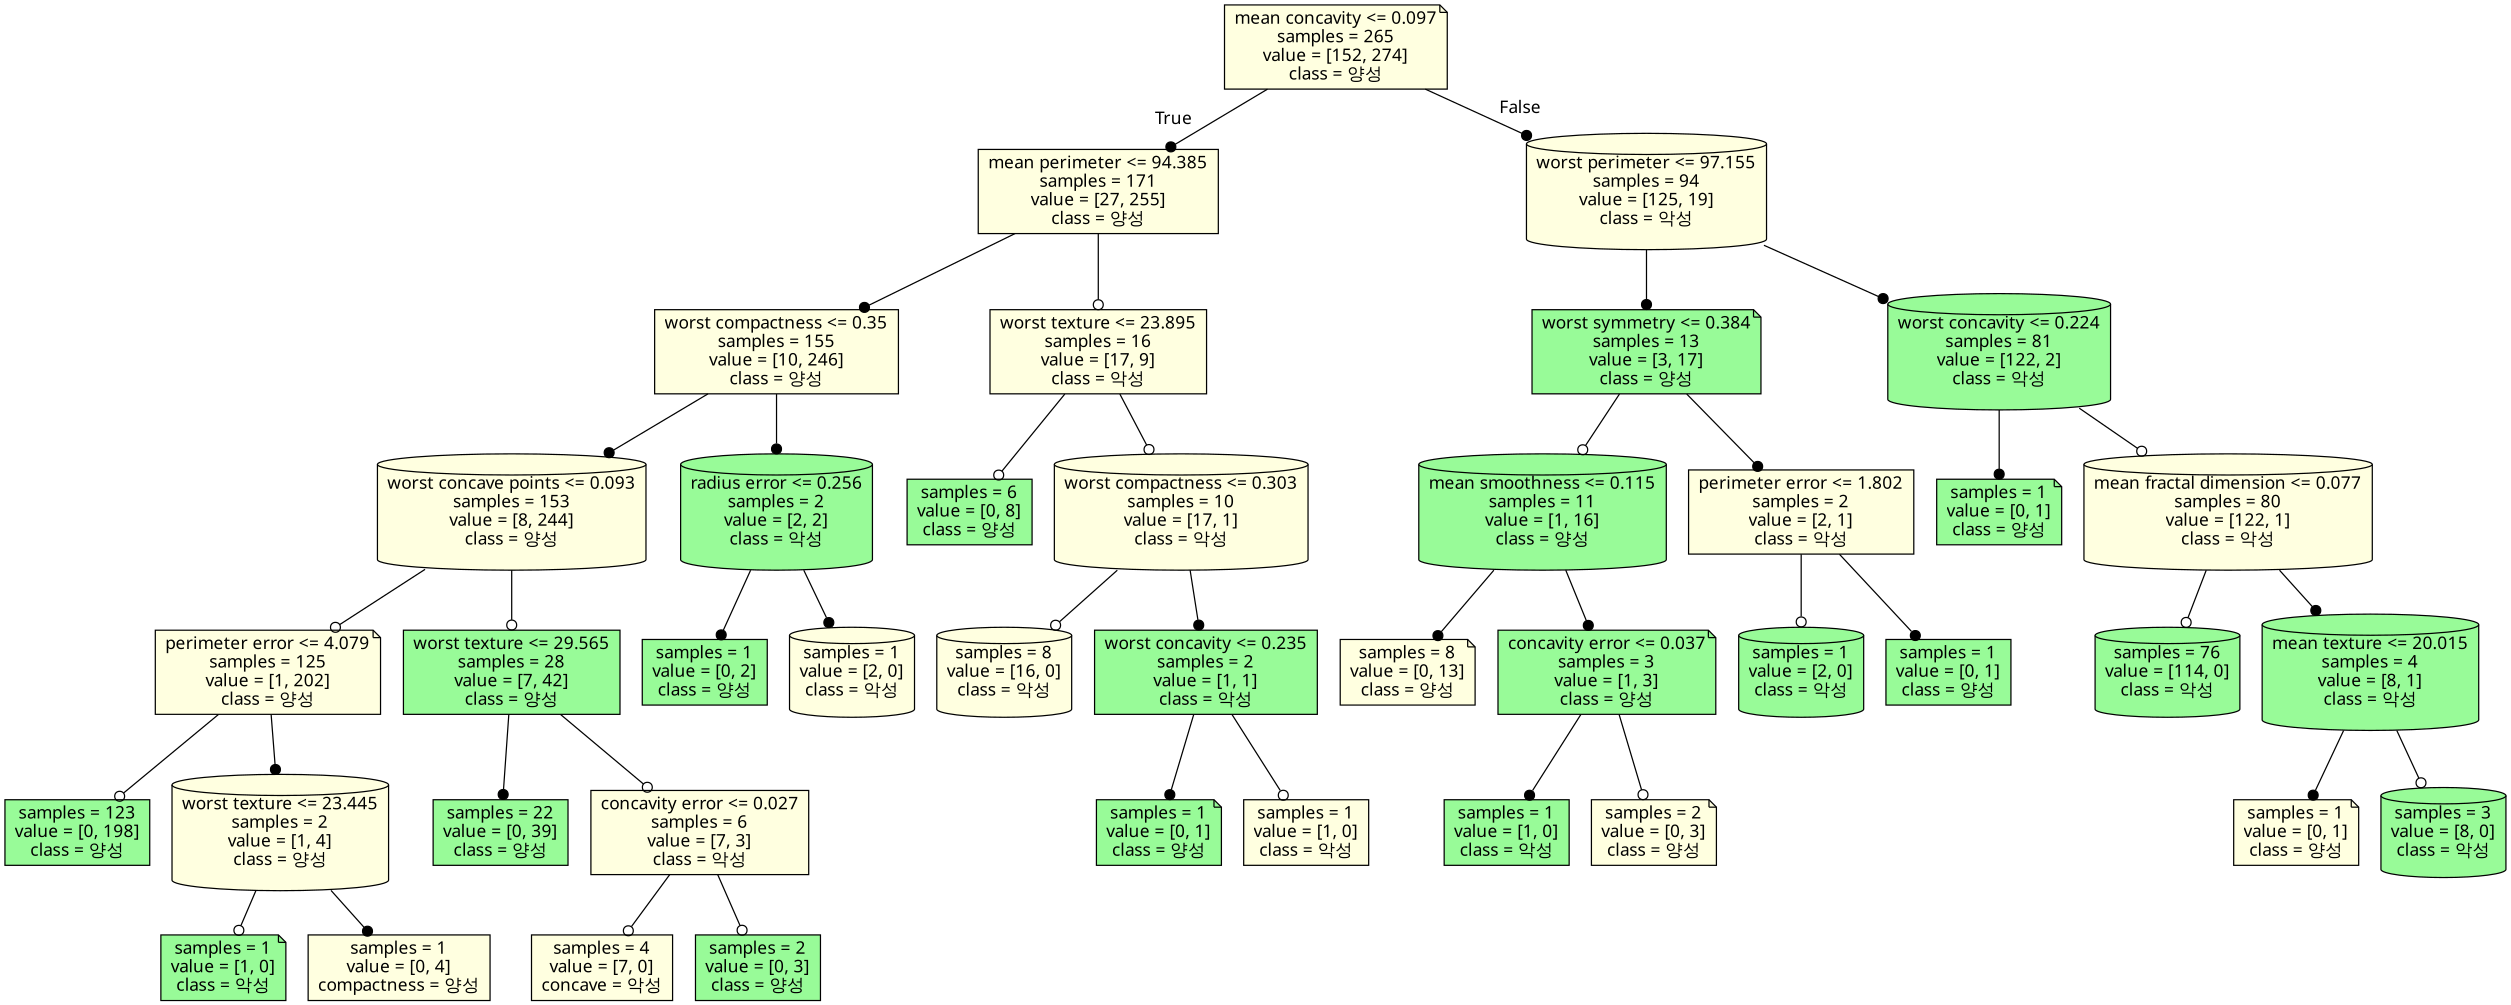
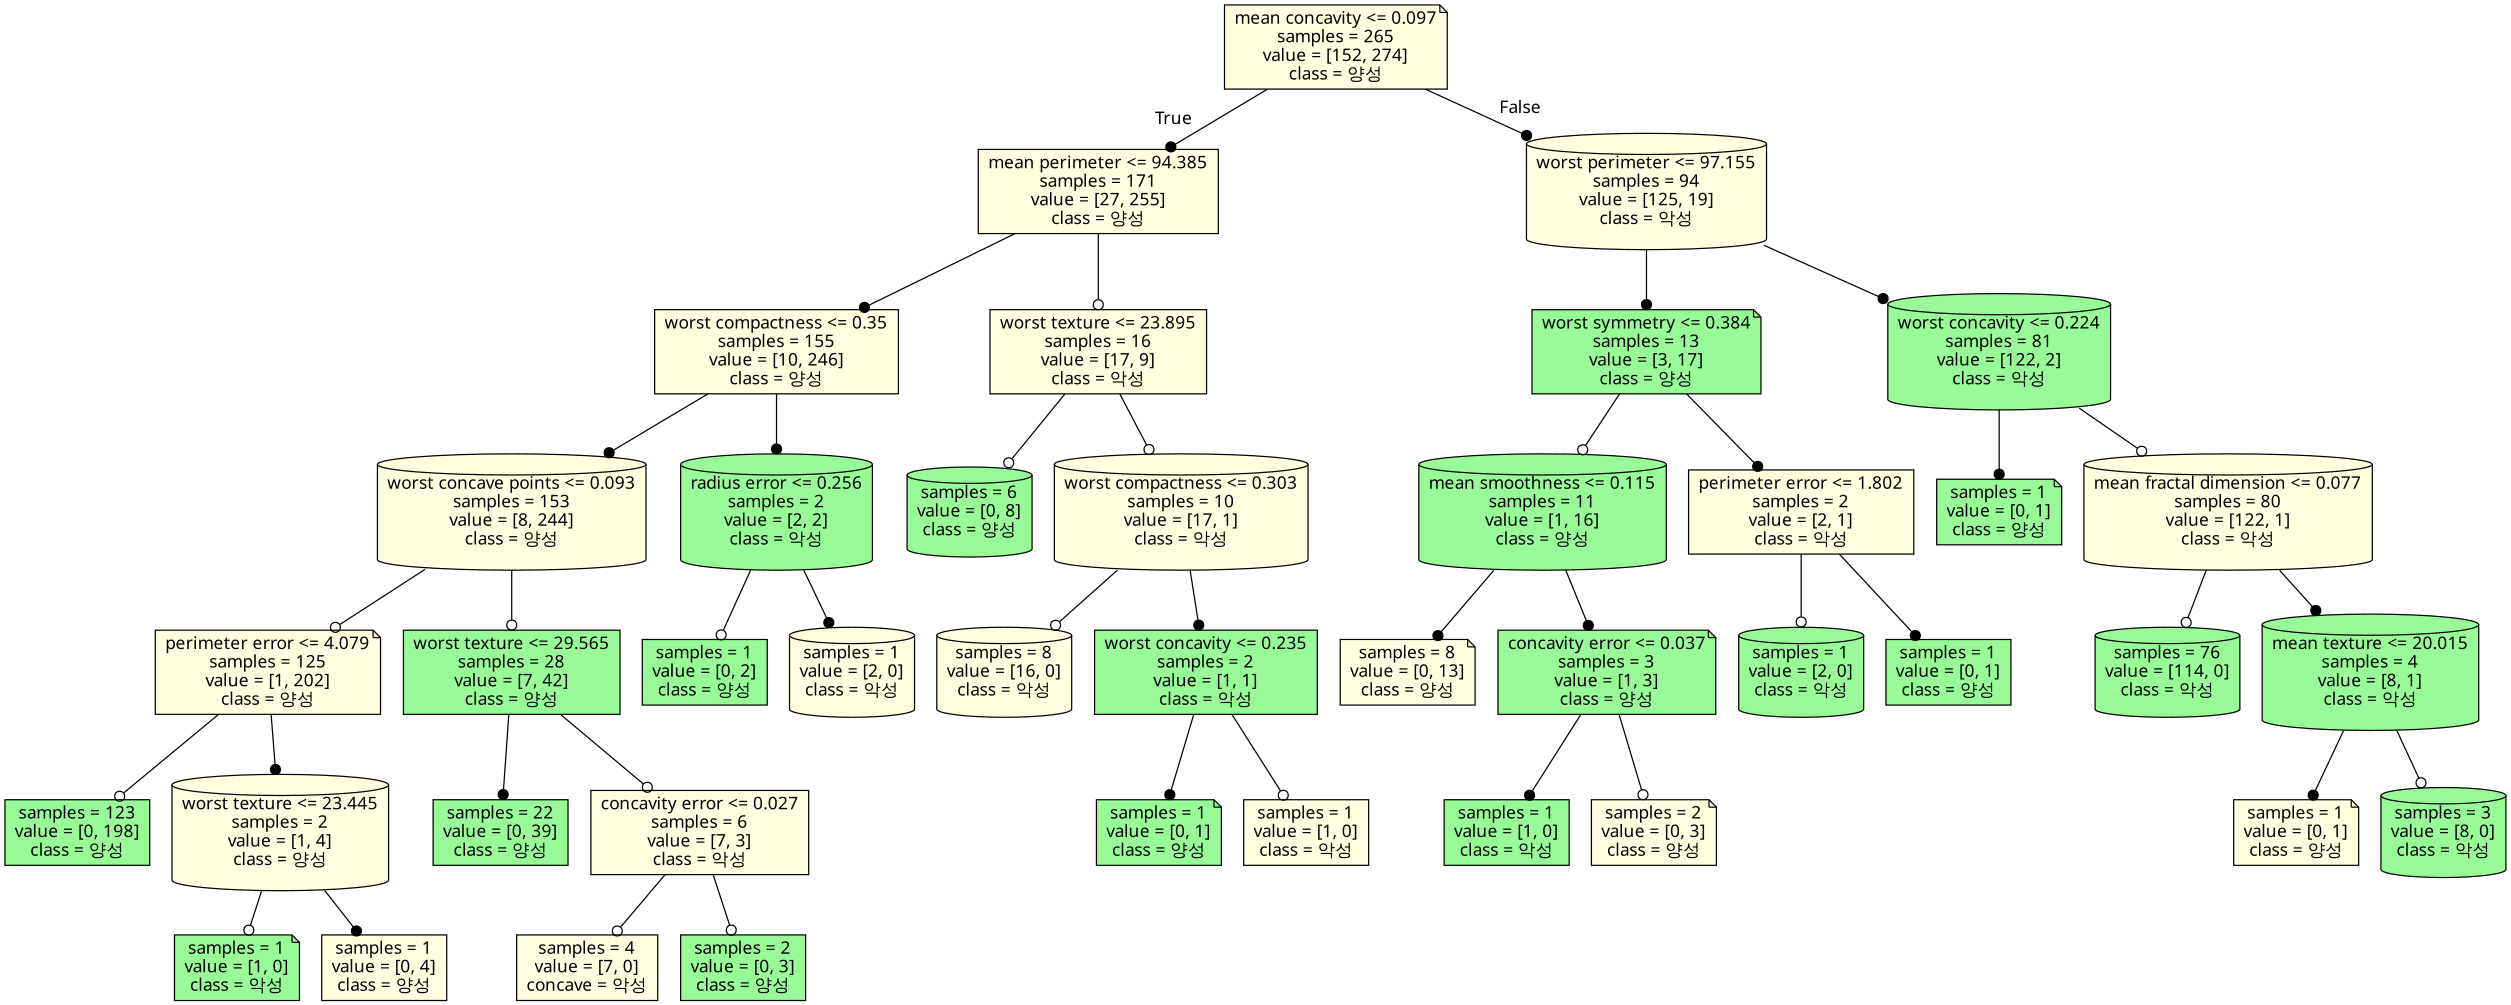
node "samples = 6 value = [0, 8] class = 양성": shape box -> cylinder
edge "radius error <= 0.256 samples = 2 value = [2, 2] class = 악성" -> "samples = 1 value = [0, 2] class = 양성": arrowhead dot -> odot
node "samples = 1 value = [0, 4] compactness = 양성": label "samples = 1 value = [0, 4] compactness = 양성" -> "samples = 1 value = [0, 4] class = 양성"
